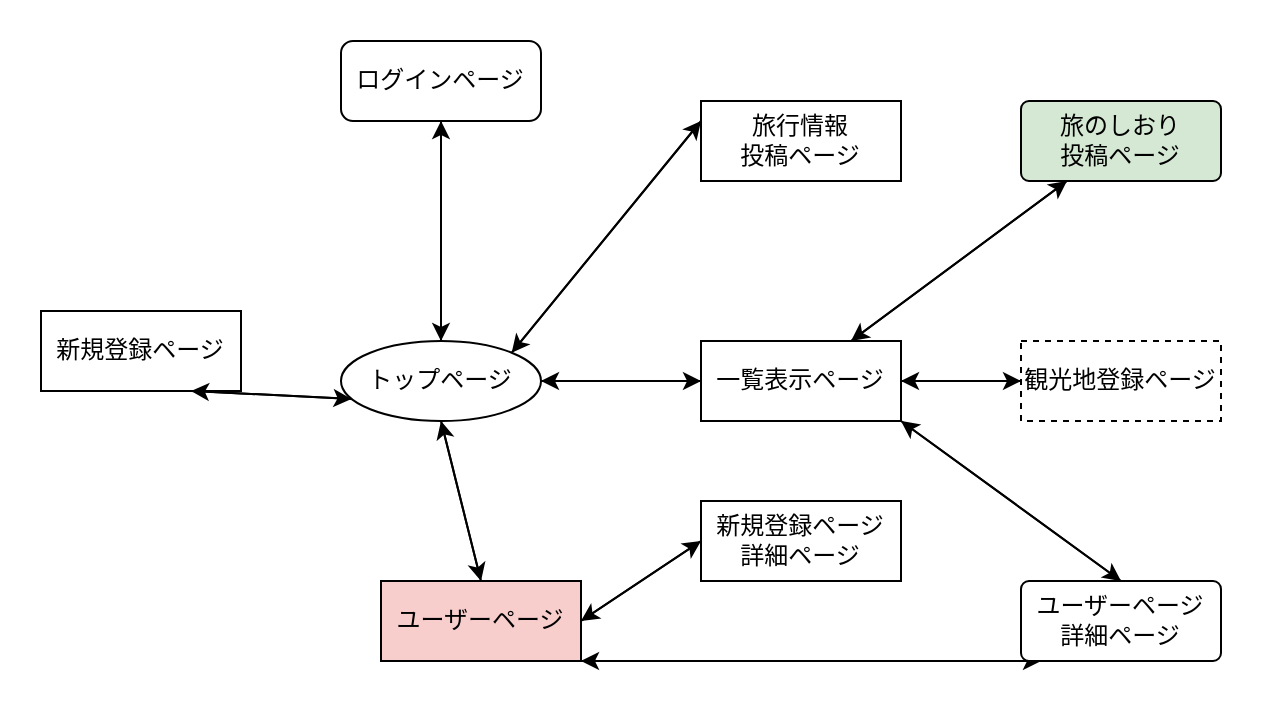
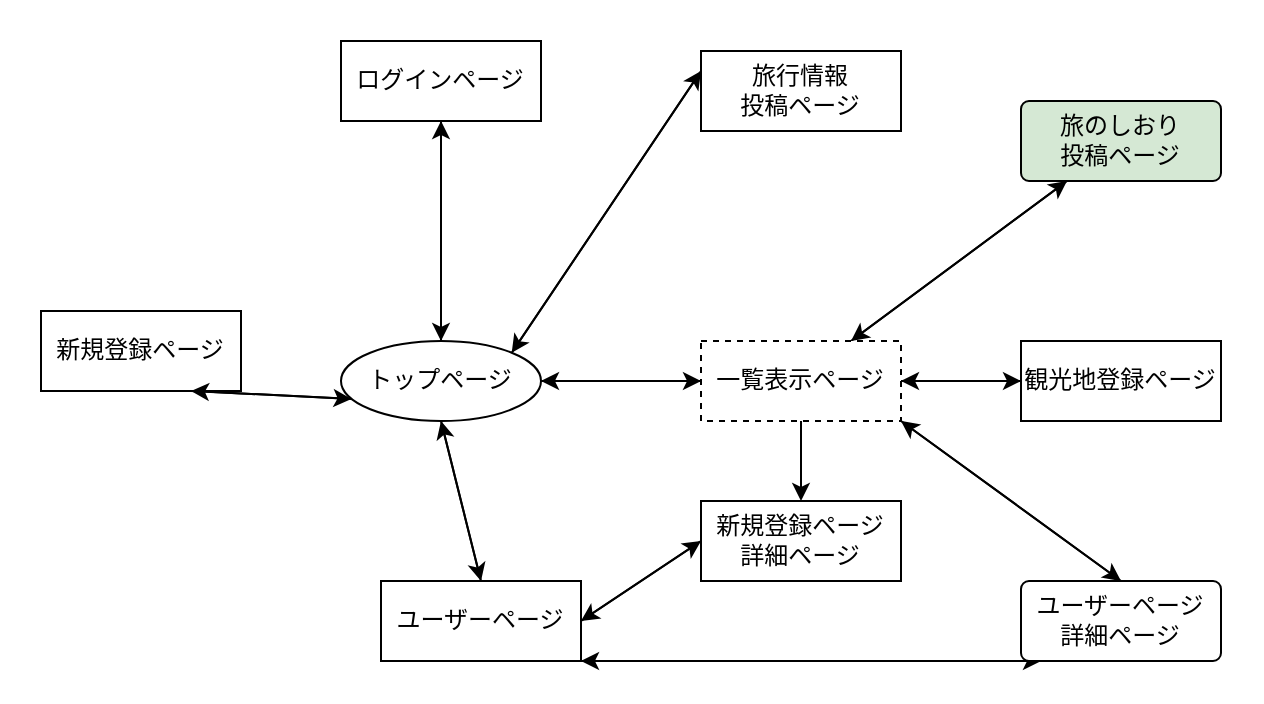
node "ログインページ": shape rounded rectangle -> rectangle
node "旅行情報 投稿ページ": moved (801, 141) -> (801, 91)
node "一覧表示ページ": style solid -> dashed
node "観光地登録ページ": style dashed -> solid
edge "一覧表示ページ" -> "新規登録ページ 詳細ページ": added
node "ユーザーページ": fillcolor #f8cecc -> #ffffff
